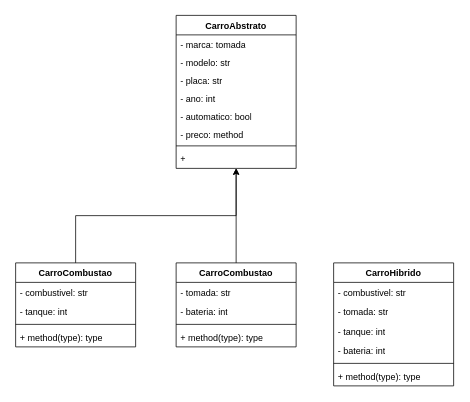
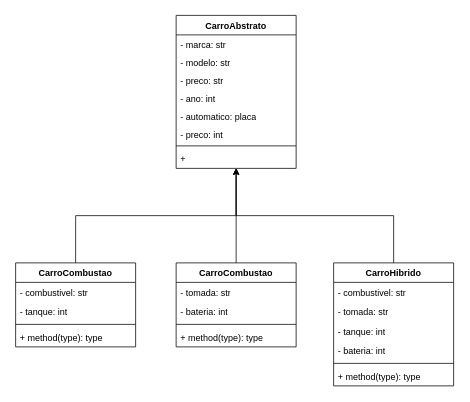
node "- marca: tomada": label "- marca: tomada" -> "- marca: str"
node "- placa: str": label "- placa: str" -> "- preco: str"
node "- automatico: bool": label "- automatico: bool" -> "- automatico: placa"
node "- preco: method": label "- preco: method" -> "- preco: int"
edge "CarroHibrido" -> "CarroAbstrato": added
